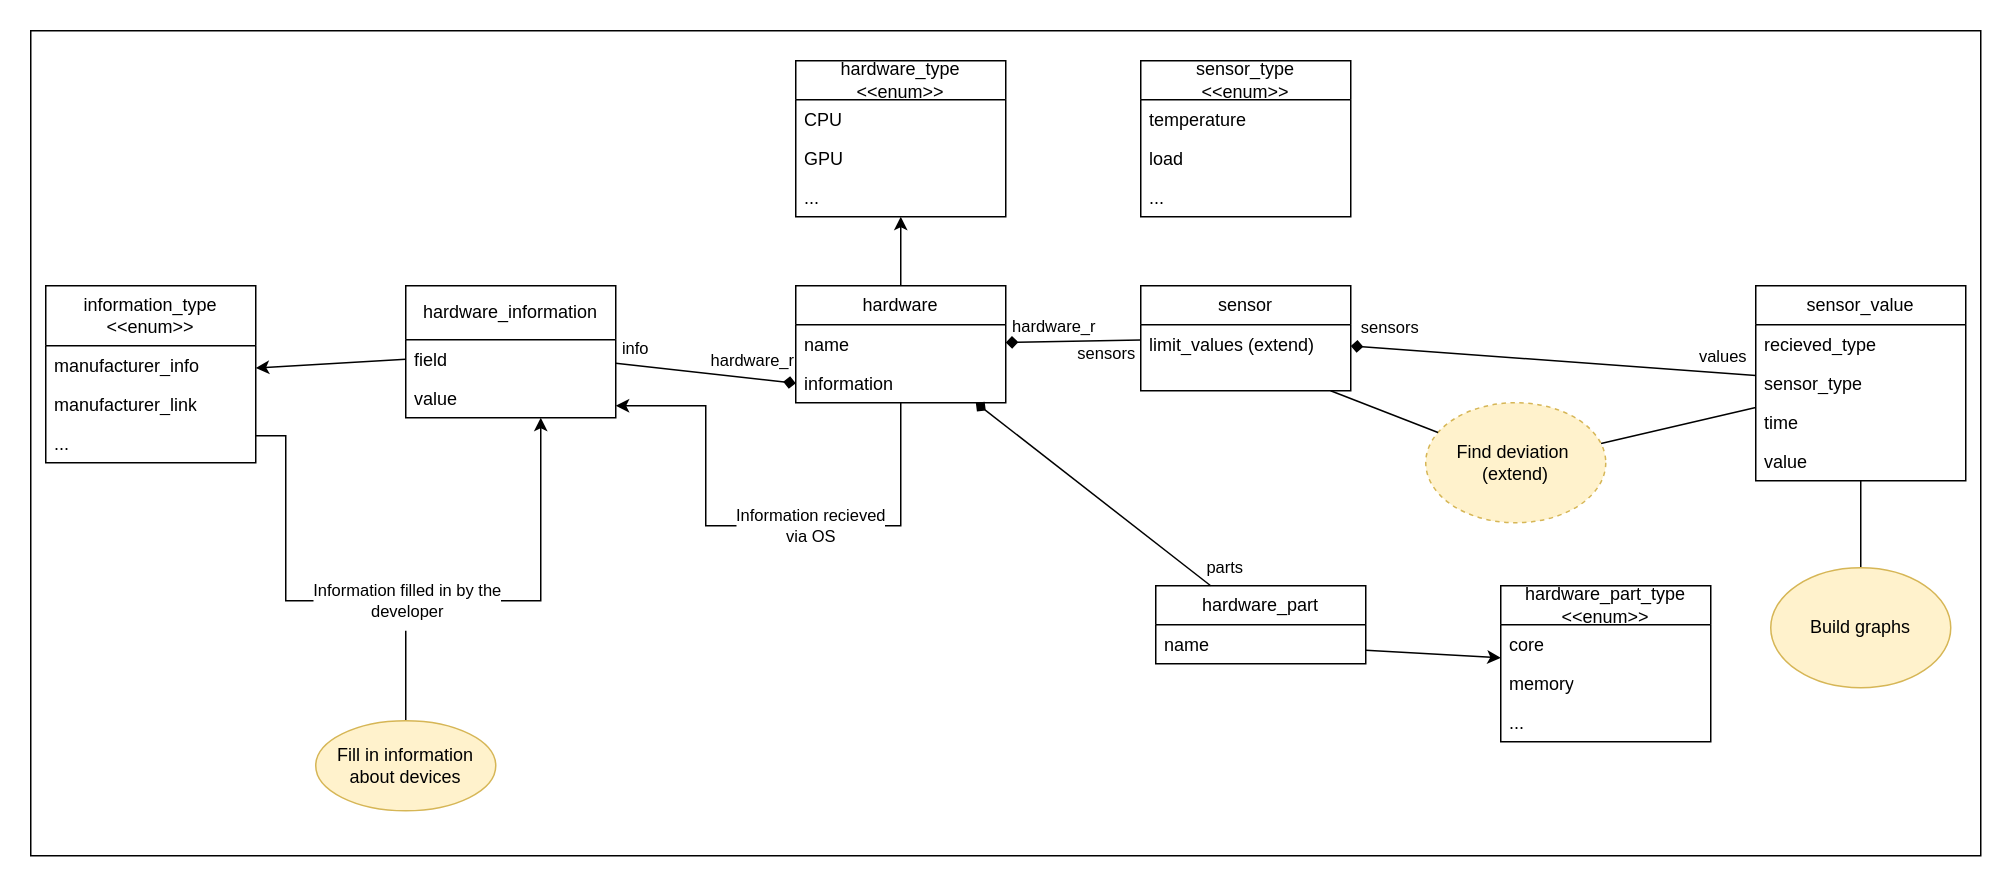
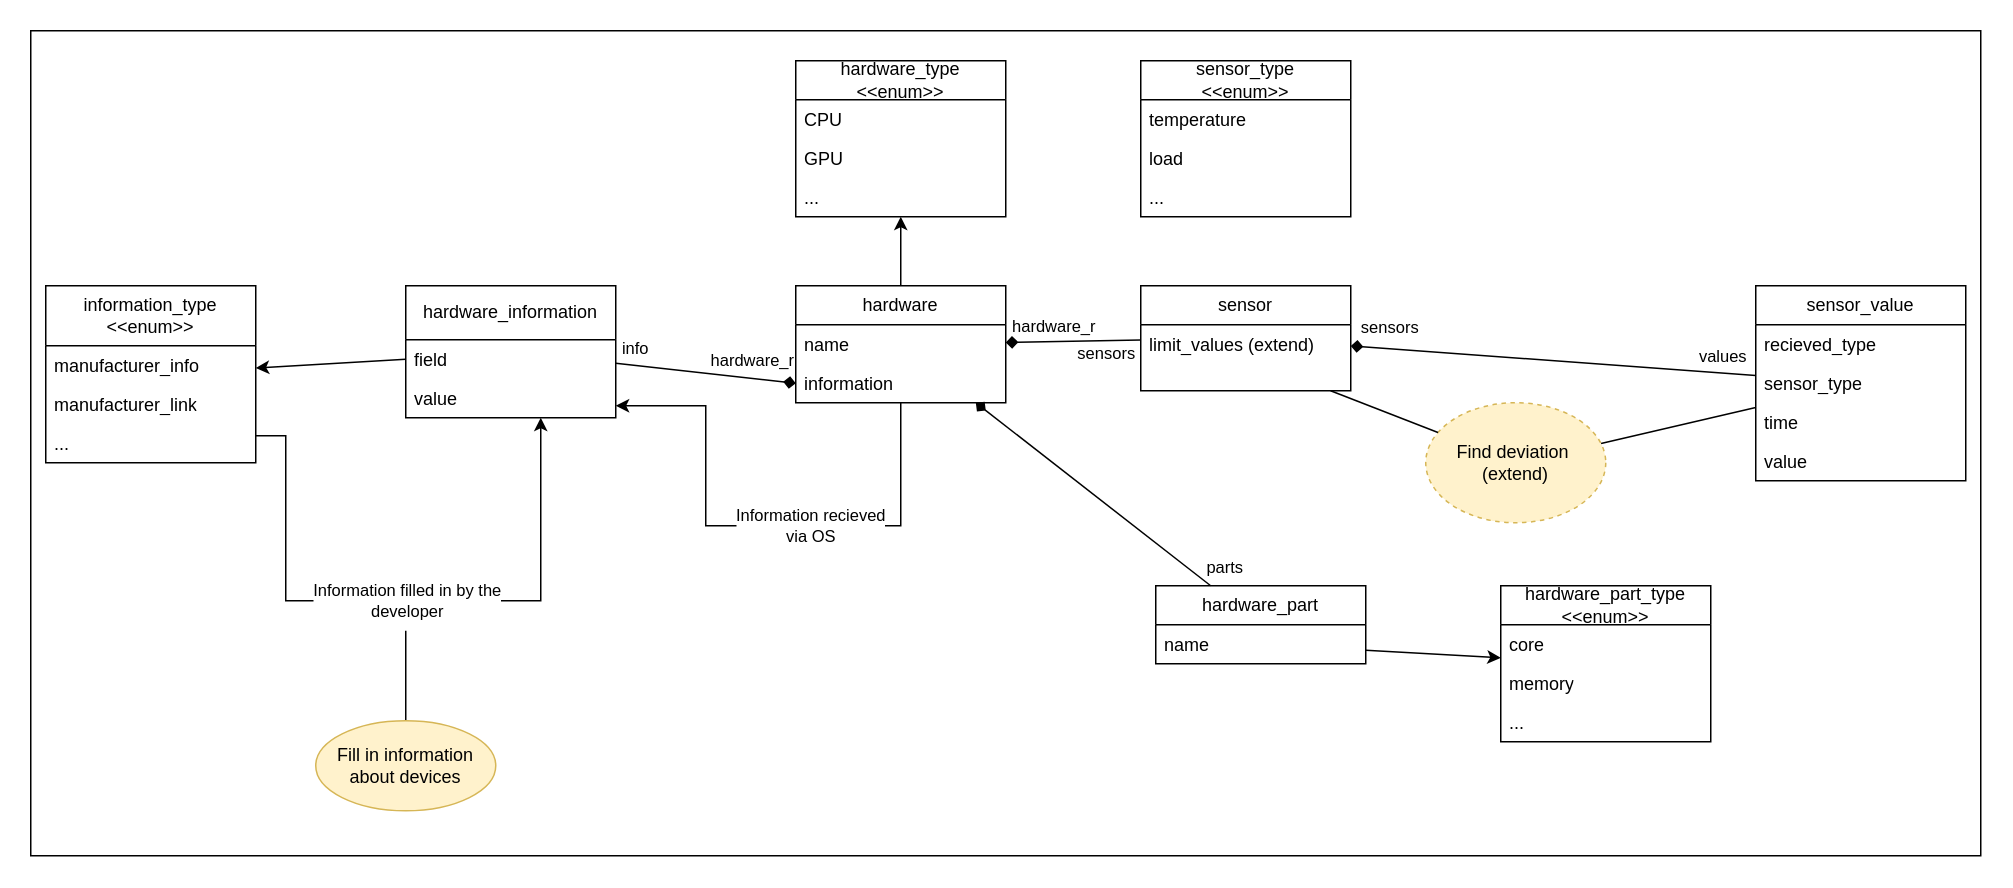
edge "sensor_value" -- "Build graphs": removed
node "Build graphs": removed
